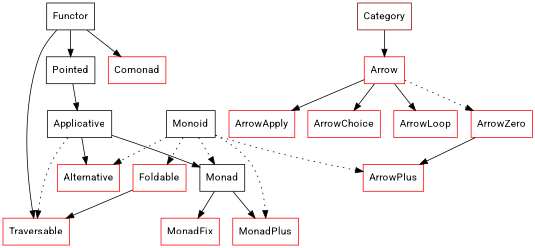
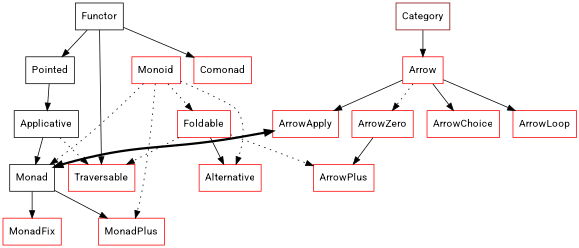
node "Monoid": color black -> #ff0000
edge "ArrowApply" -- "Monad": added
edge "Applicative" -> "Alternative": now "Foldable" -> "Alternative"
edge "Monoid" -> "ArrowPlus": now "Foldable" -> "ArrowPlus"
edge "Foldable" -> "Traversable": style solid -> dotted
